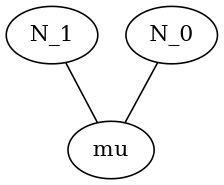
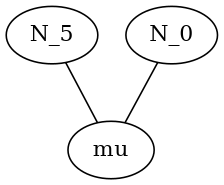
node "N_1": label "N_1" -> "N_5"
